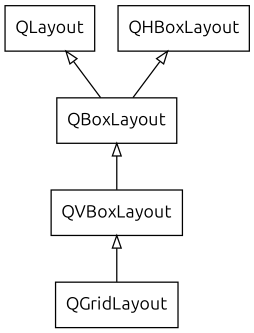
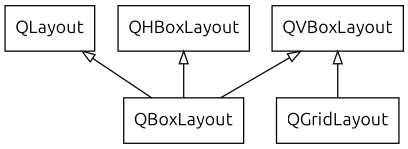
edge "QVBoxLayout" -> "QBoxLayout": reversed
